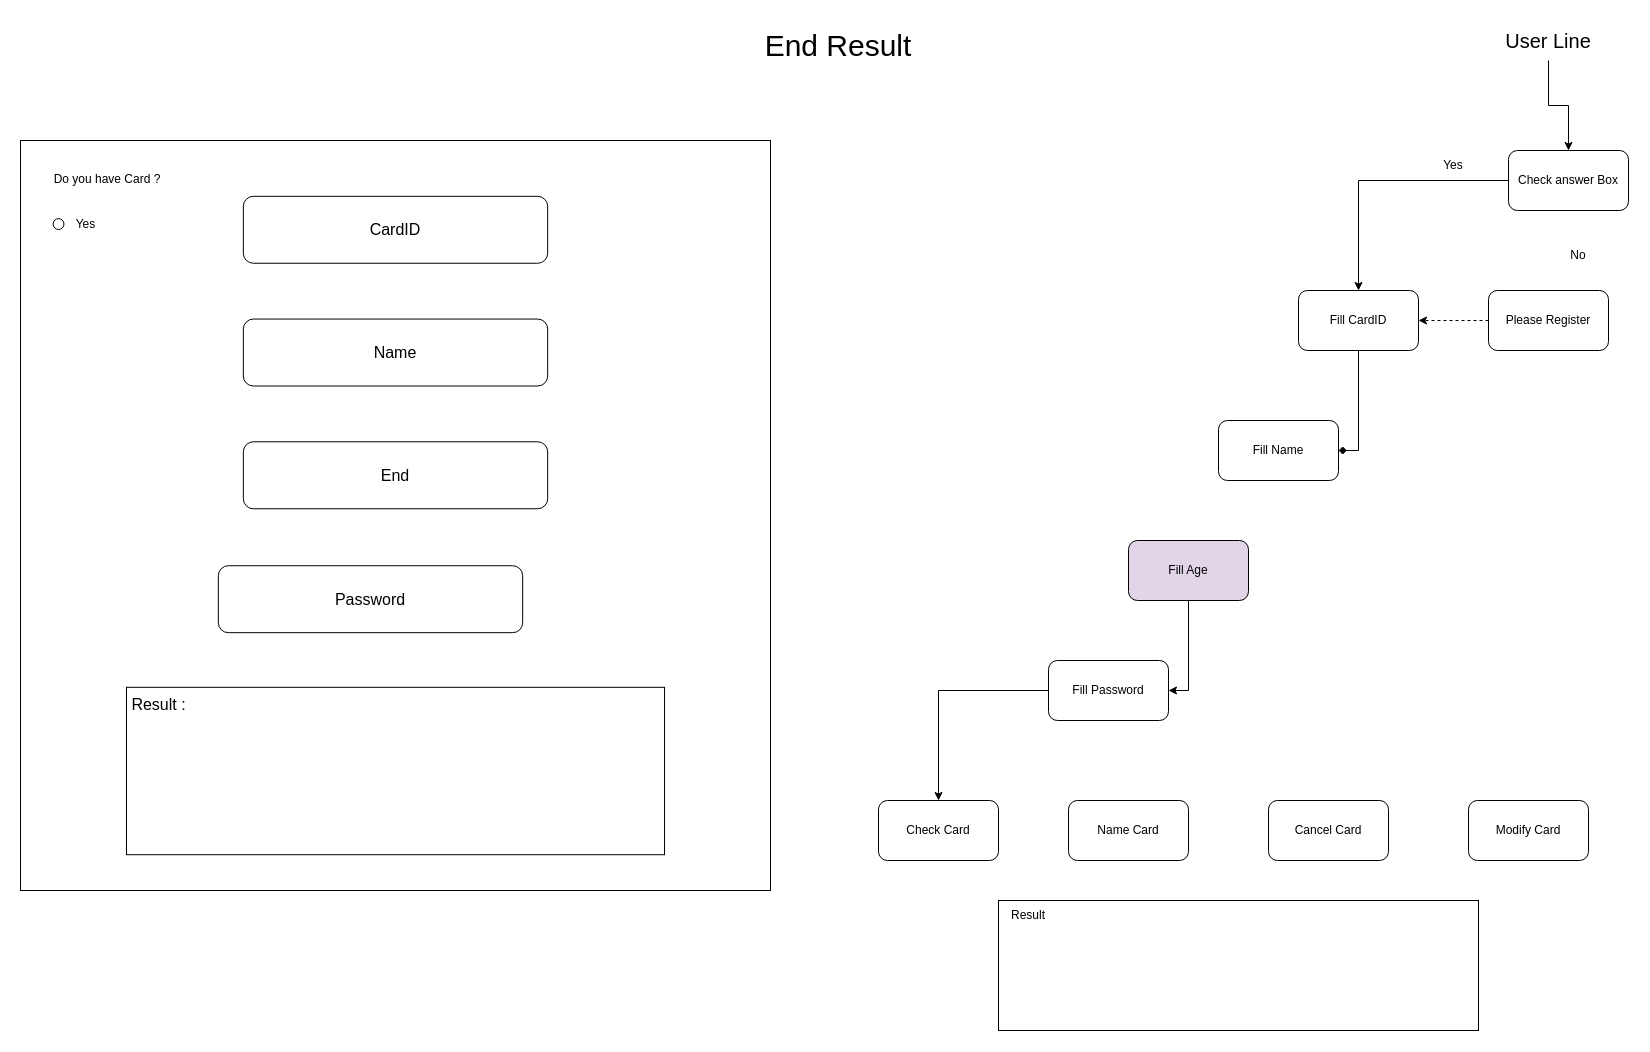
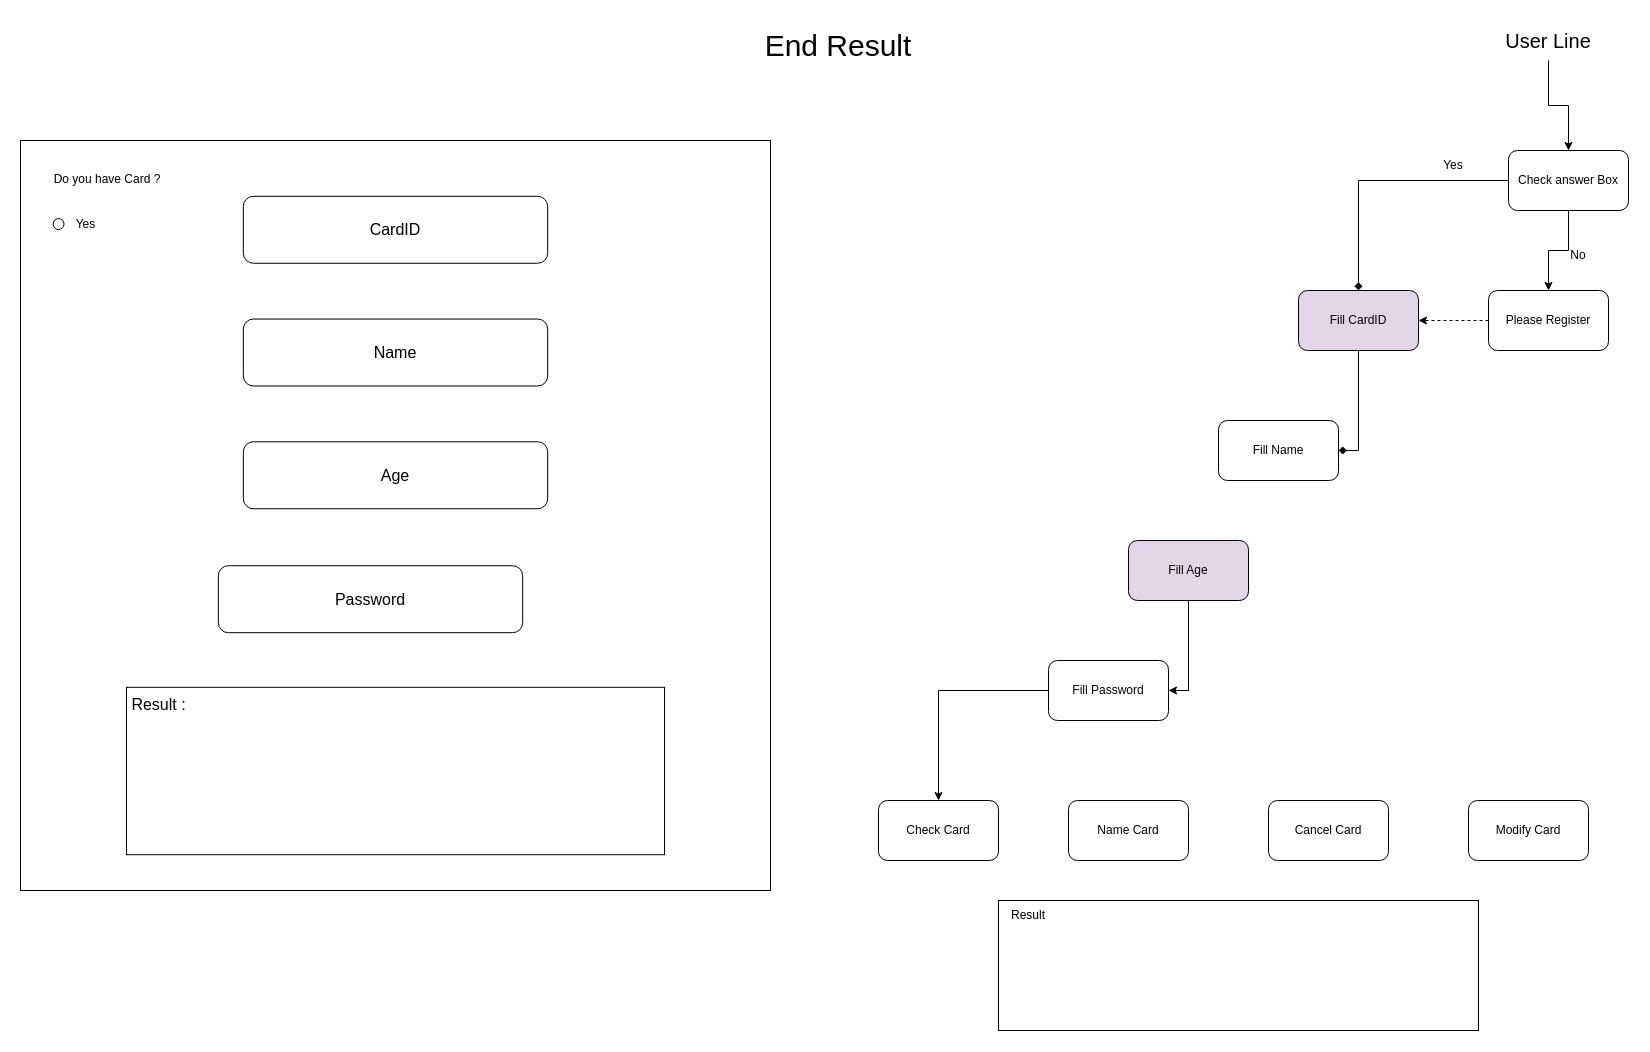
edge "Check answer Box" -> "Please Register": added
edge "Check answer Box" -> "Fill CardID": arrowhead classic -> diamond
node "Fill CardID": fillcolor #ffffff -> #e1d5e7
node "End": label "End" -> "Age"
